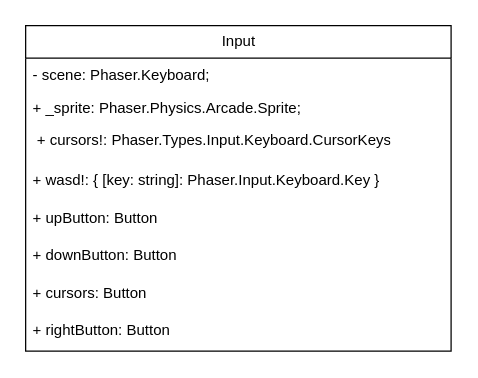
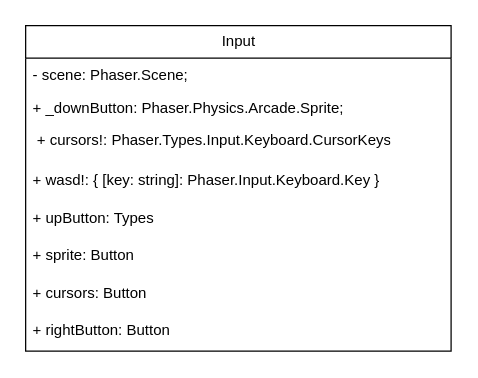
node "- scene: Phaser.Keyboard;": label "- scene: Phaser.Keyboard;" -> "- scene: Phaser.Scene;"
node "+ _sprite: Phaser.Physics.Arcade.Sprite;": label "+ _sprite: Phaser.Physics.Arcade.Sprite;" -> "+ _downButton: Phaser.Physics.Arcade.Sprite;"
node "+ upButton: Button": label "+ upButton: Button" -> "+ upButton: Types"
node "+ downButton: Button": label "+ downButton: Button" -> "+ sprite: Button"
